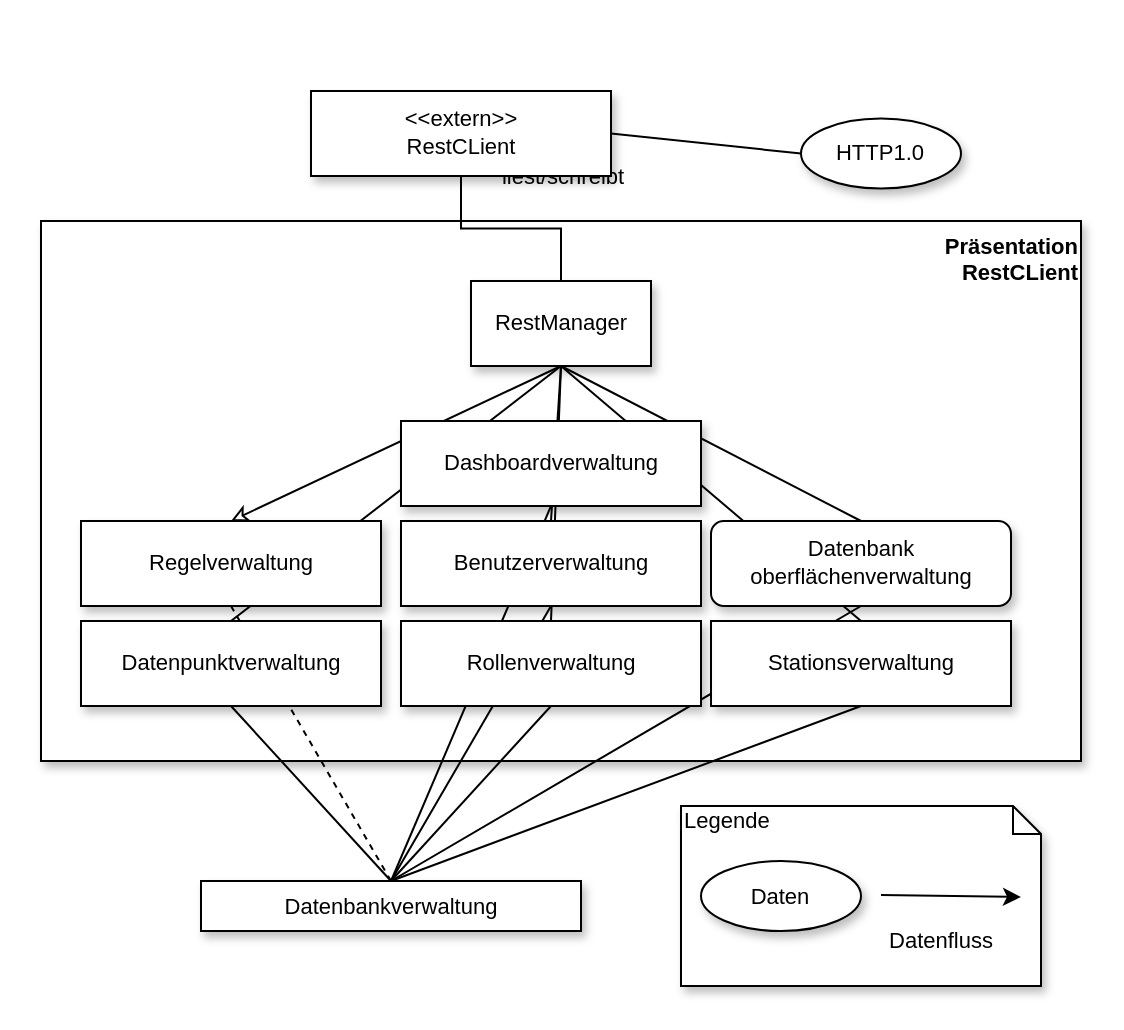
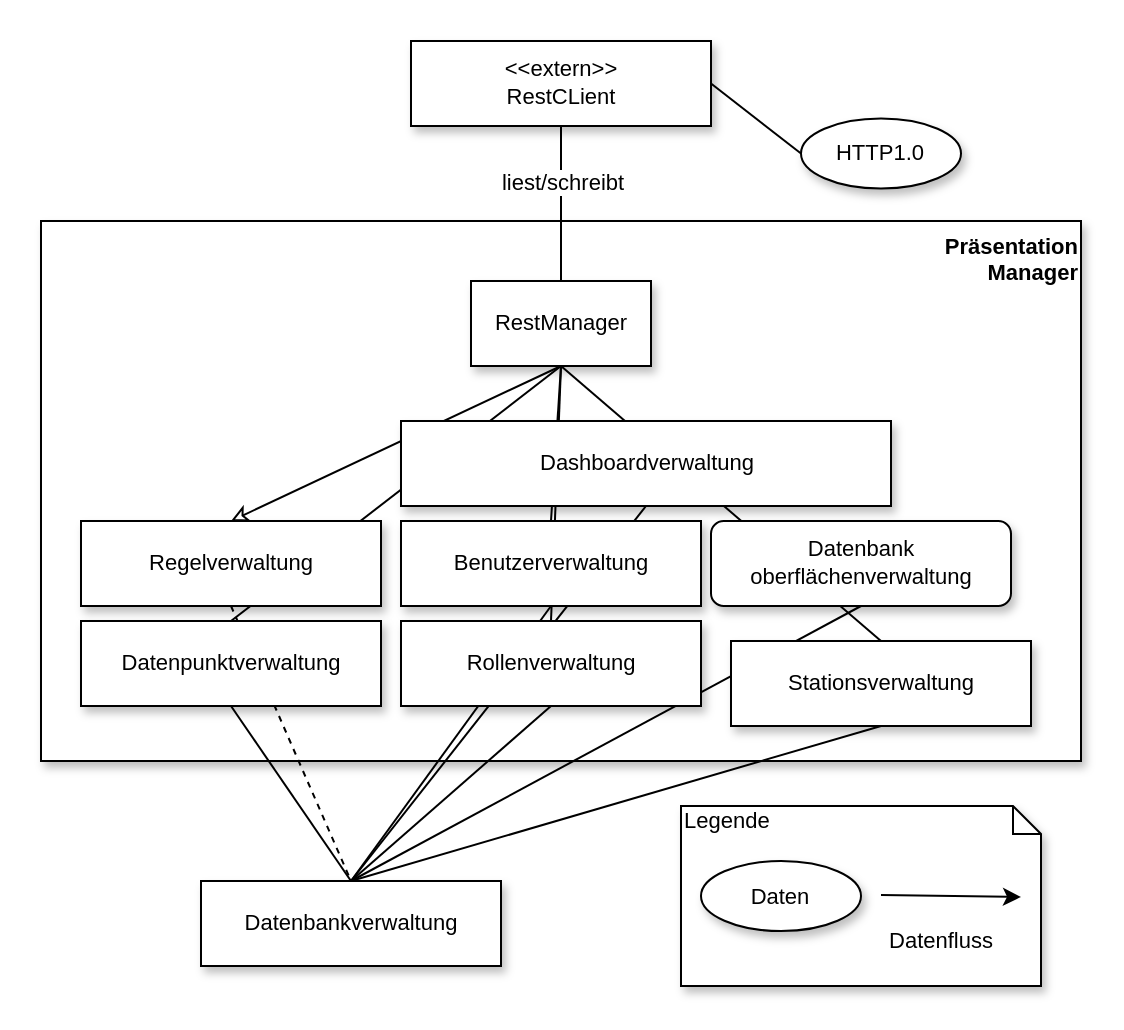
node "<<extern>> RestCLient": moved (461, 134) -> (561, 84)
node "Präsentation RestCLient": label "Präsentation RestCLient" -> "Präsentation Manager"
node "Dashboardverwaltung": size 300x85 -> 490x85
edge "RestManager" -- "Datenbank oberflächenverwaltung": removed
node "Stationsverwaltung": moved (861, 664) -> (881, 684)
node "Datenbankverwaltung": size 380x50 -> 300x85
